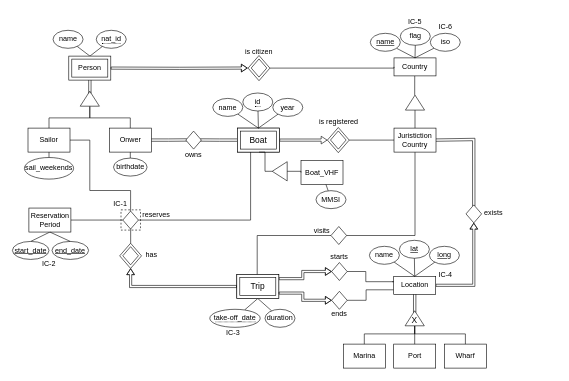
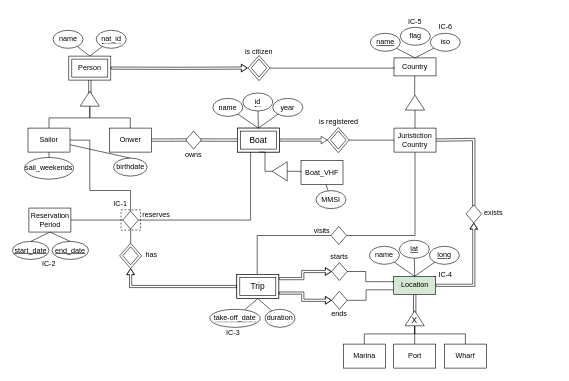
edge "flag" -- "Country": removed
edge "Onwer" -- "birthdate": now "Sailor" -- "birthdate"
node "Location": fillcolor #ffffff -> #d5e8d4
